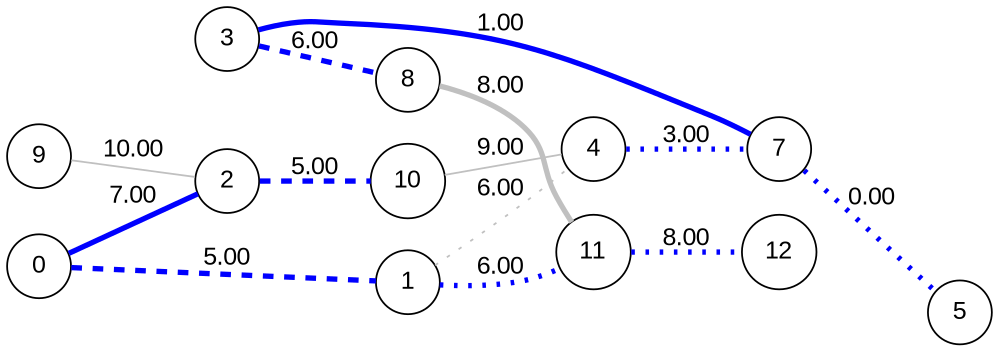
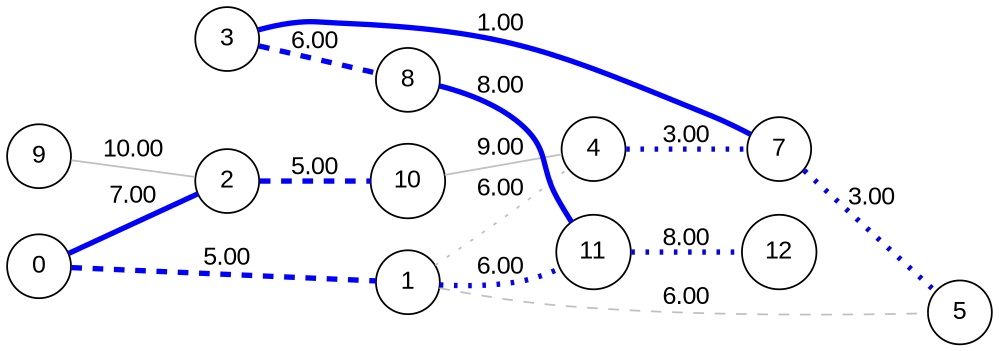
edge "8" -- "11": color gray -> blue
edge "7" -- "5": label "0.00" -> "3.00"
edge "1" -- "5": added, label "6.00"
